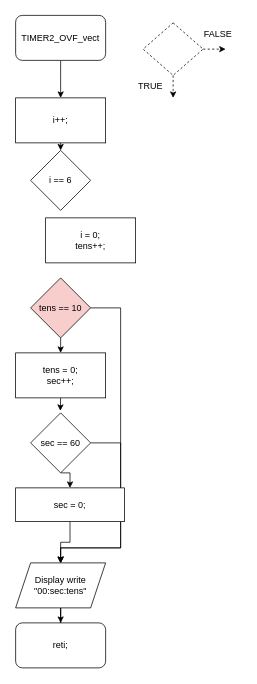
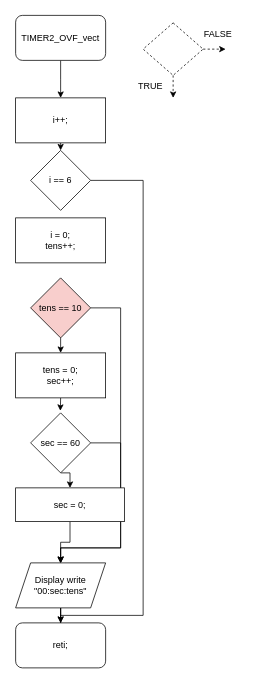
node "i = 0; tens++;": moved (90, 240) -> (60, 240)
edge "i == 6" -> "reti;": added
